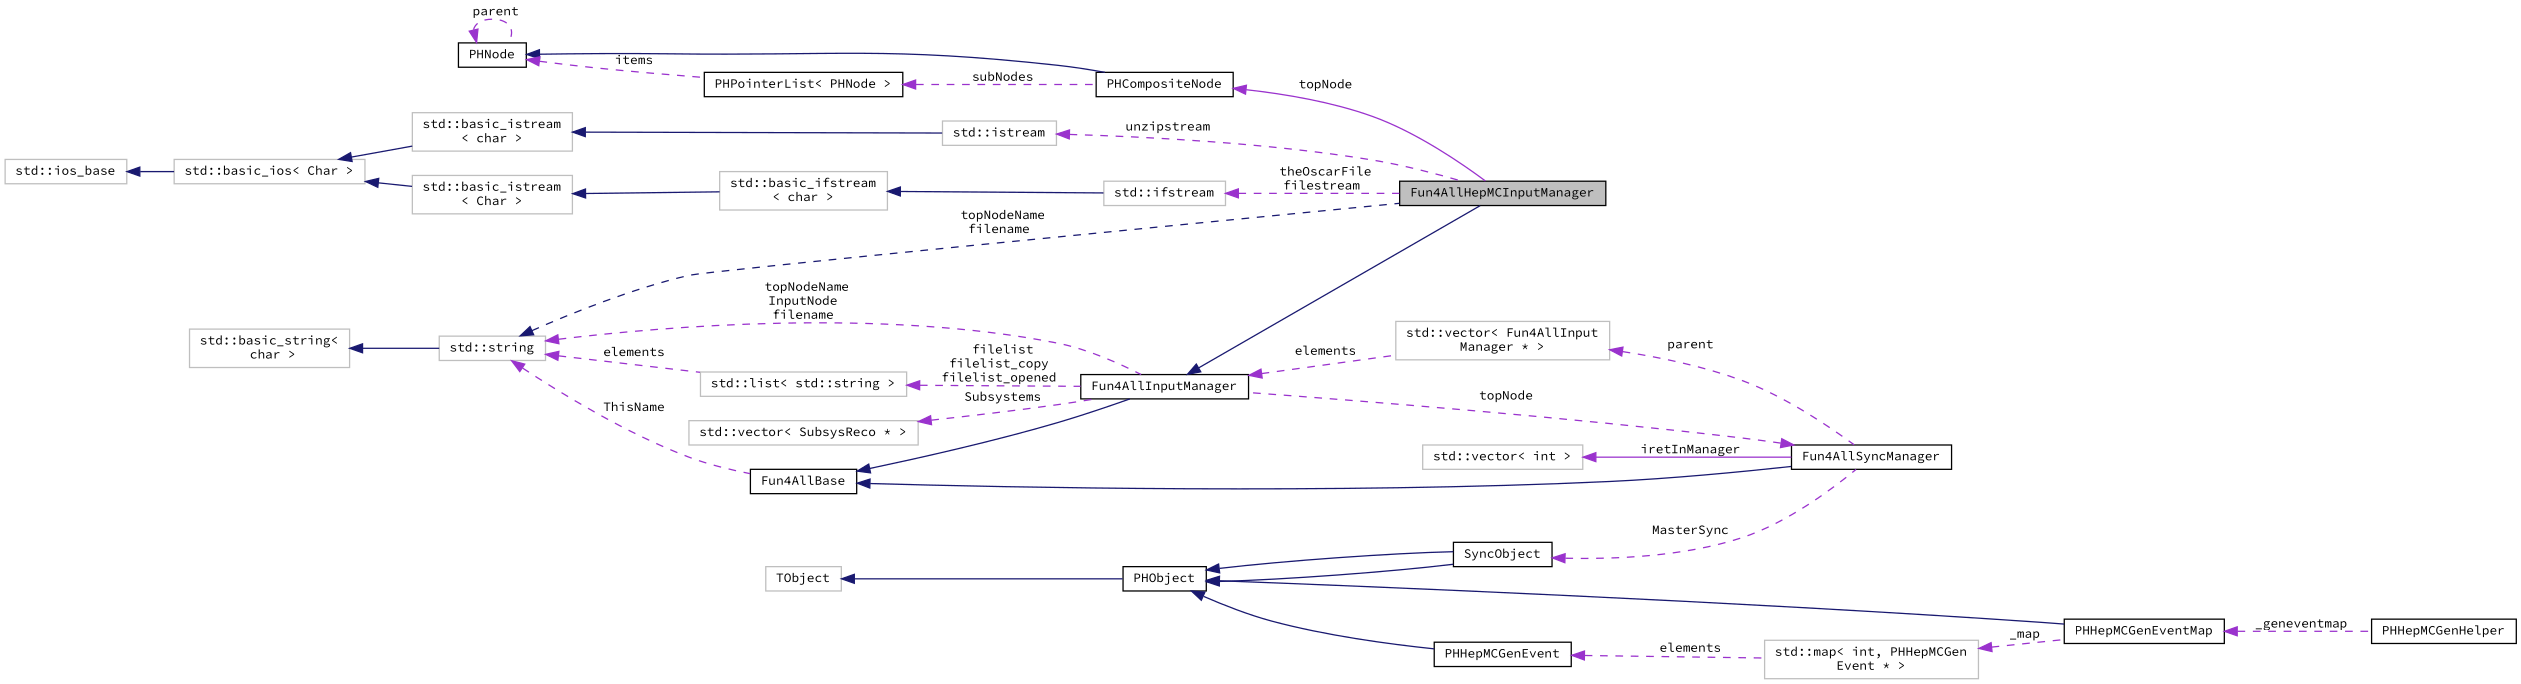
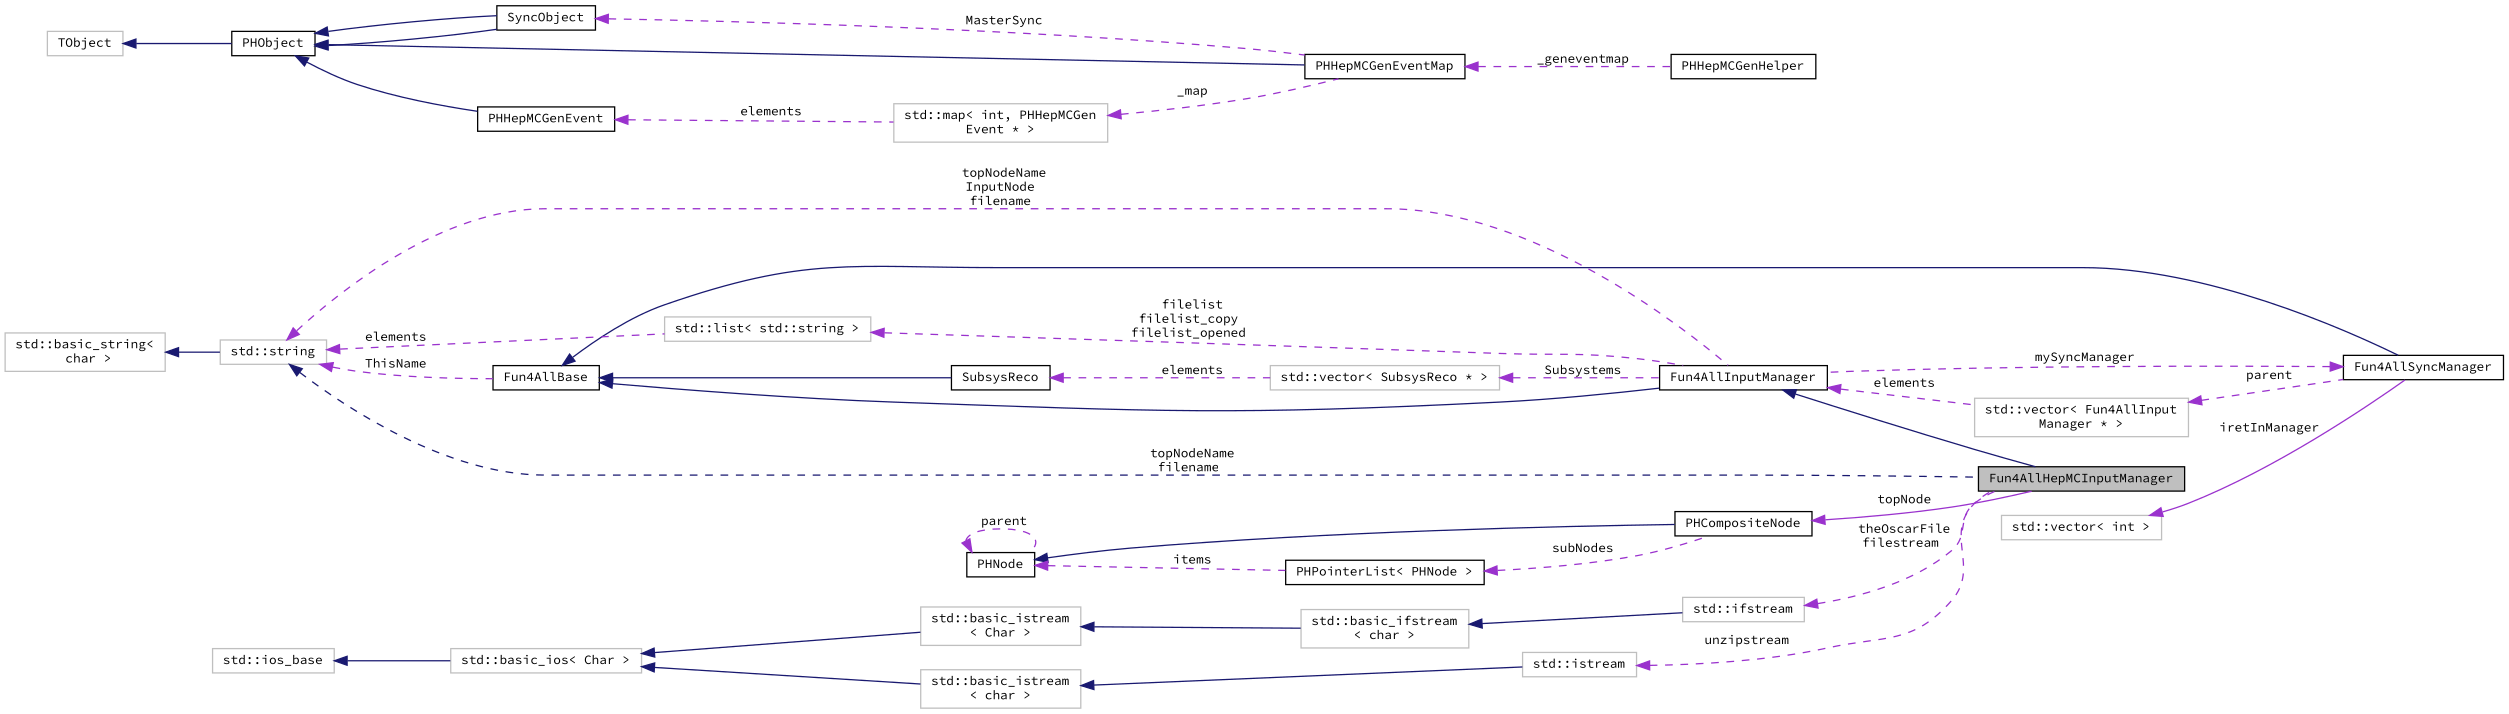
node "SubsysReco": added
edge "Fun4AllInputManager" -> "Fun4AllSyncManager": label " topNode" -> " mySyncManager"
edge "Fun4AllSyncManager" -> "SyncObject": now "PHHepMCGenEventMap" -> "SyncObject"
